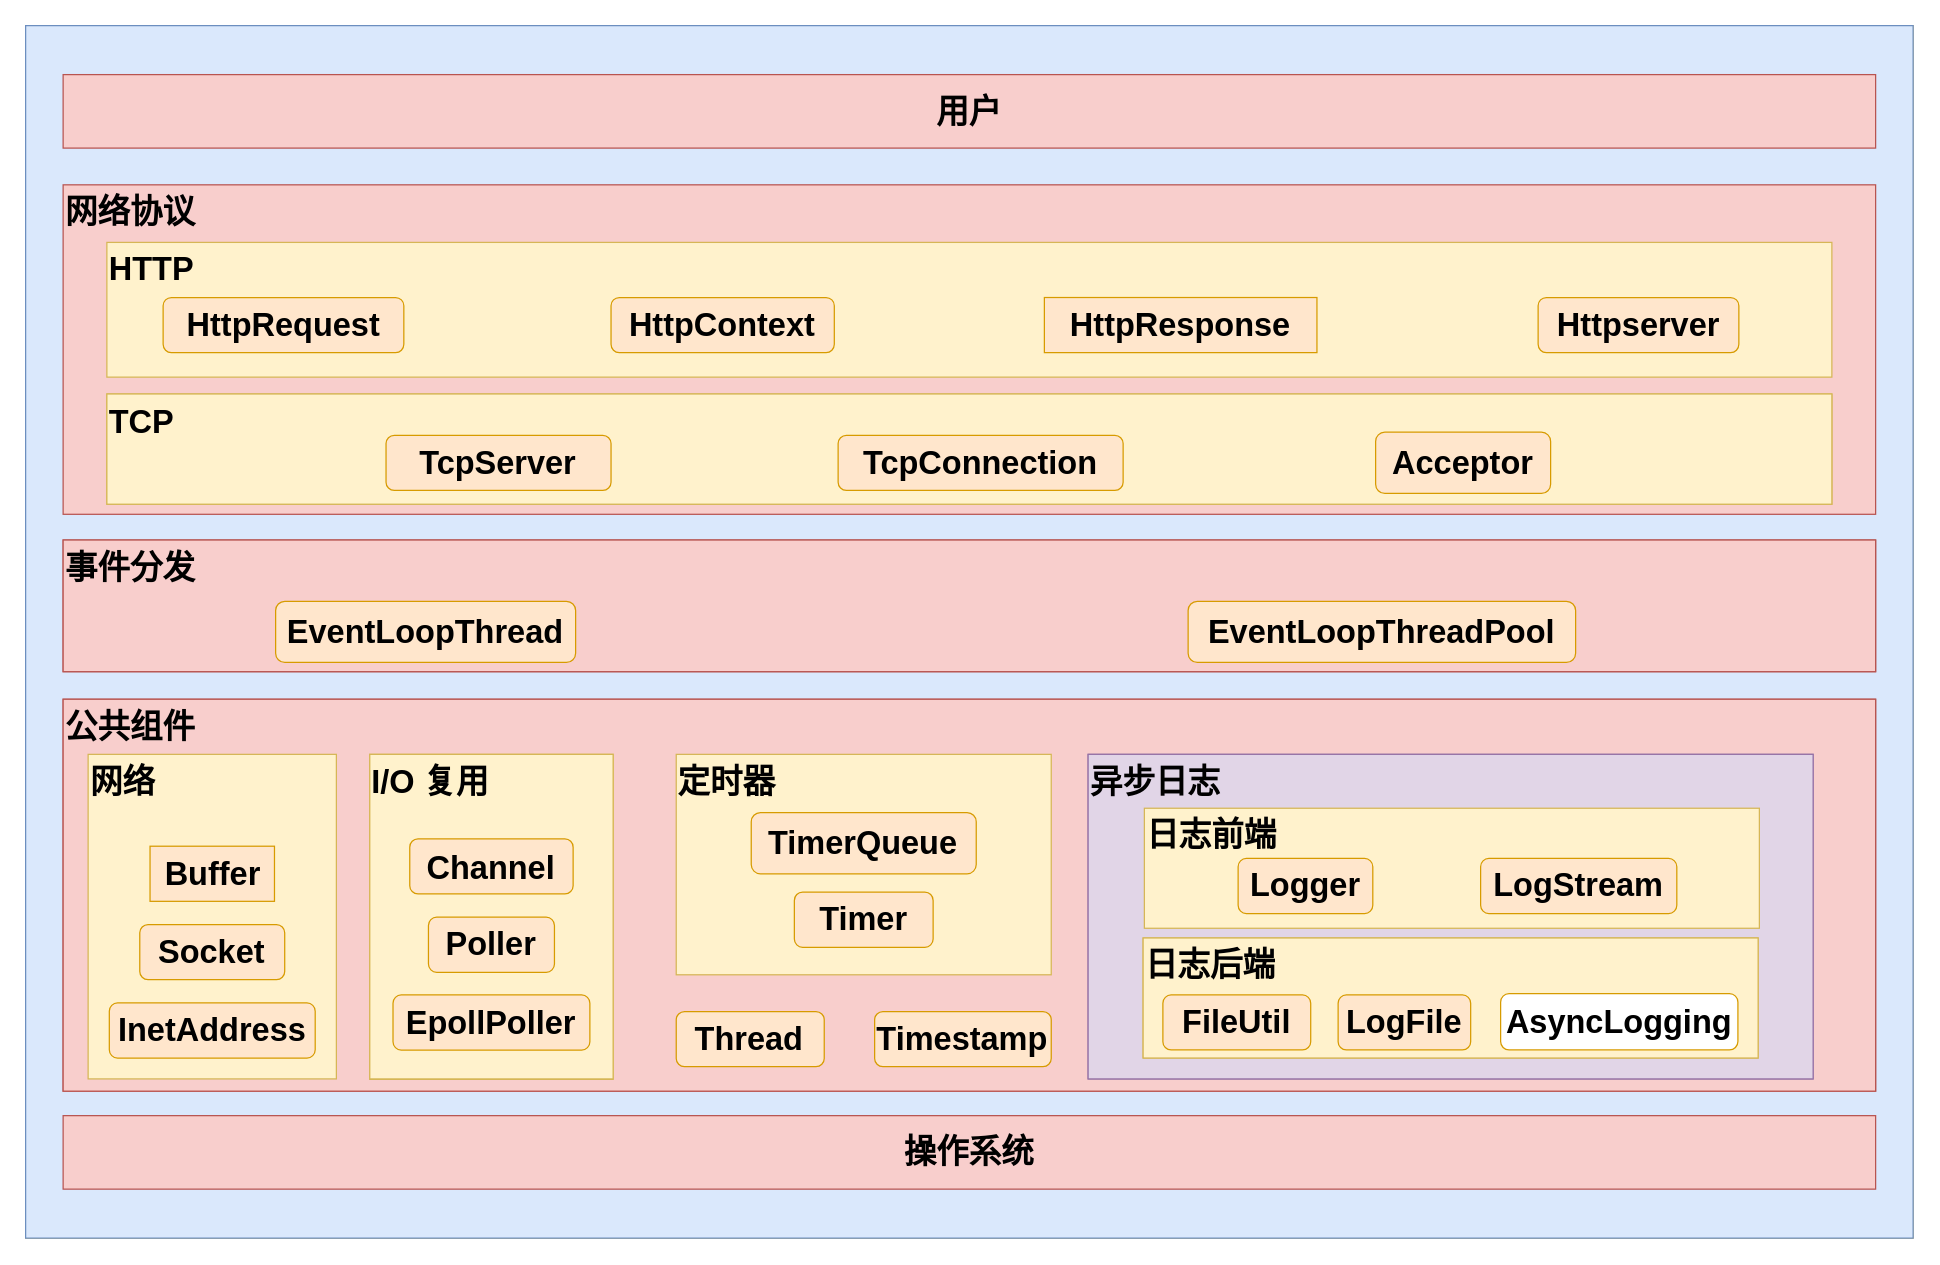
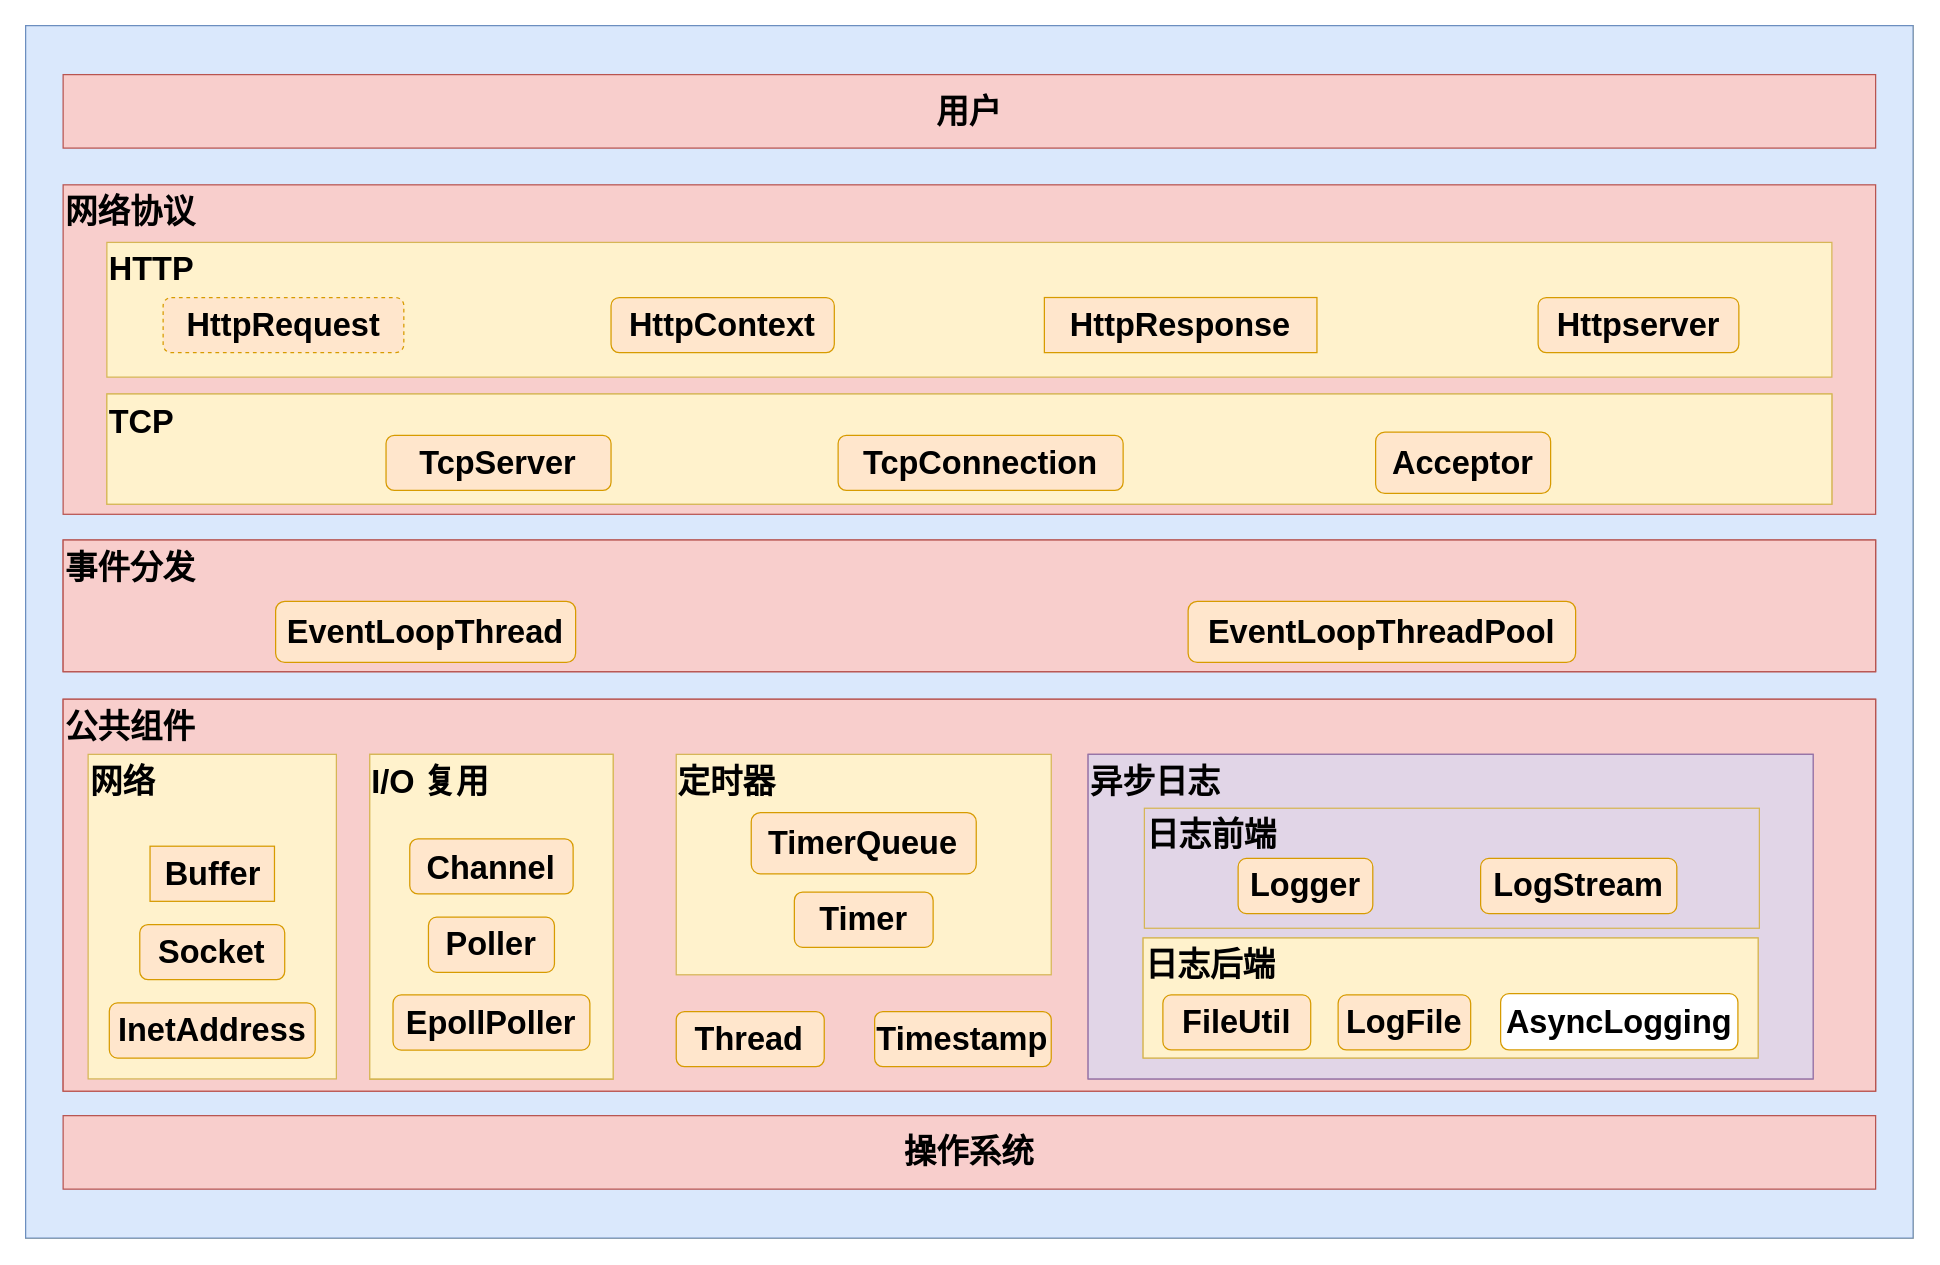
node "HttpRequest": style solid -> dashed
node "日志前端": fillcolor #fff2cc -> #e1d5e7
